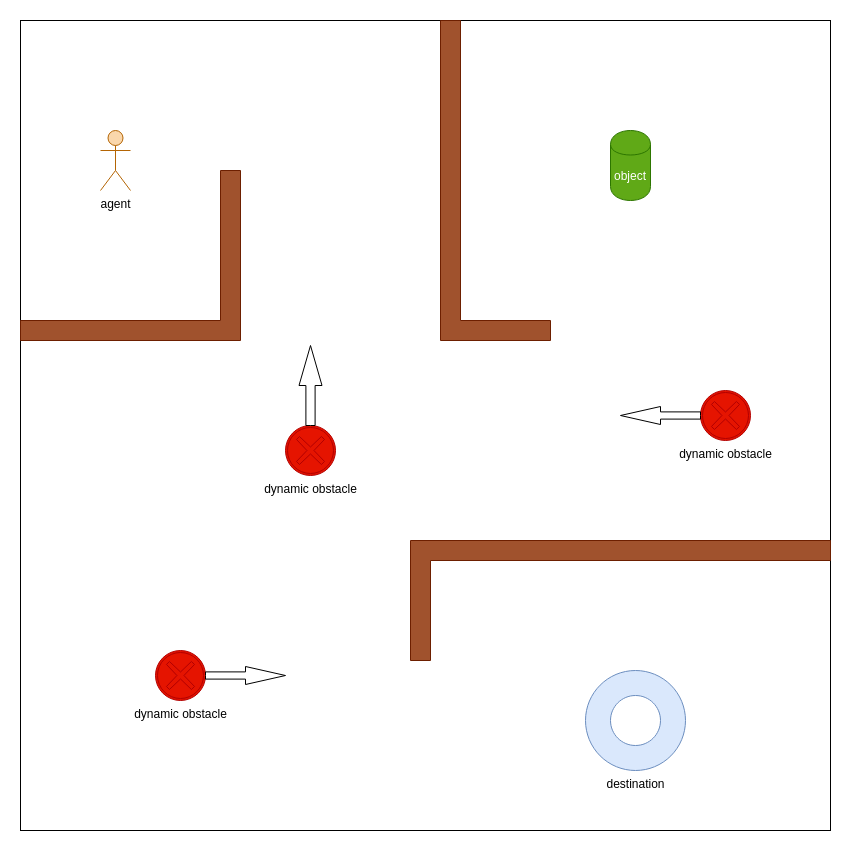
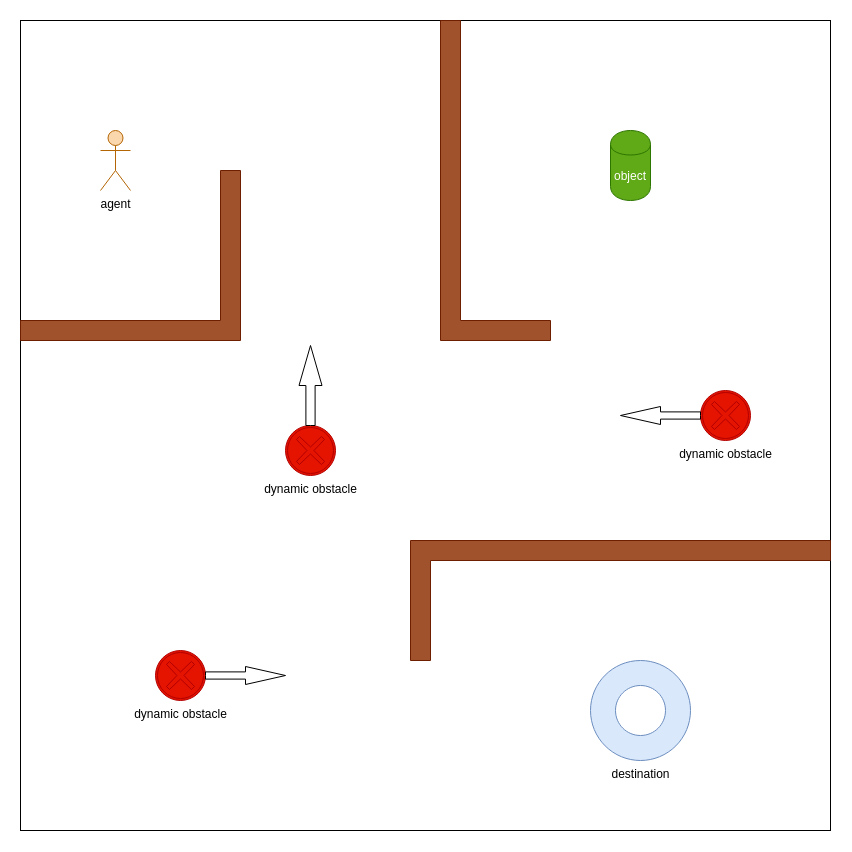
node "destination": moved (636, 721) -> (641, 711)
